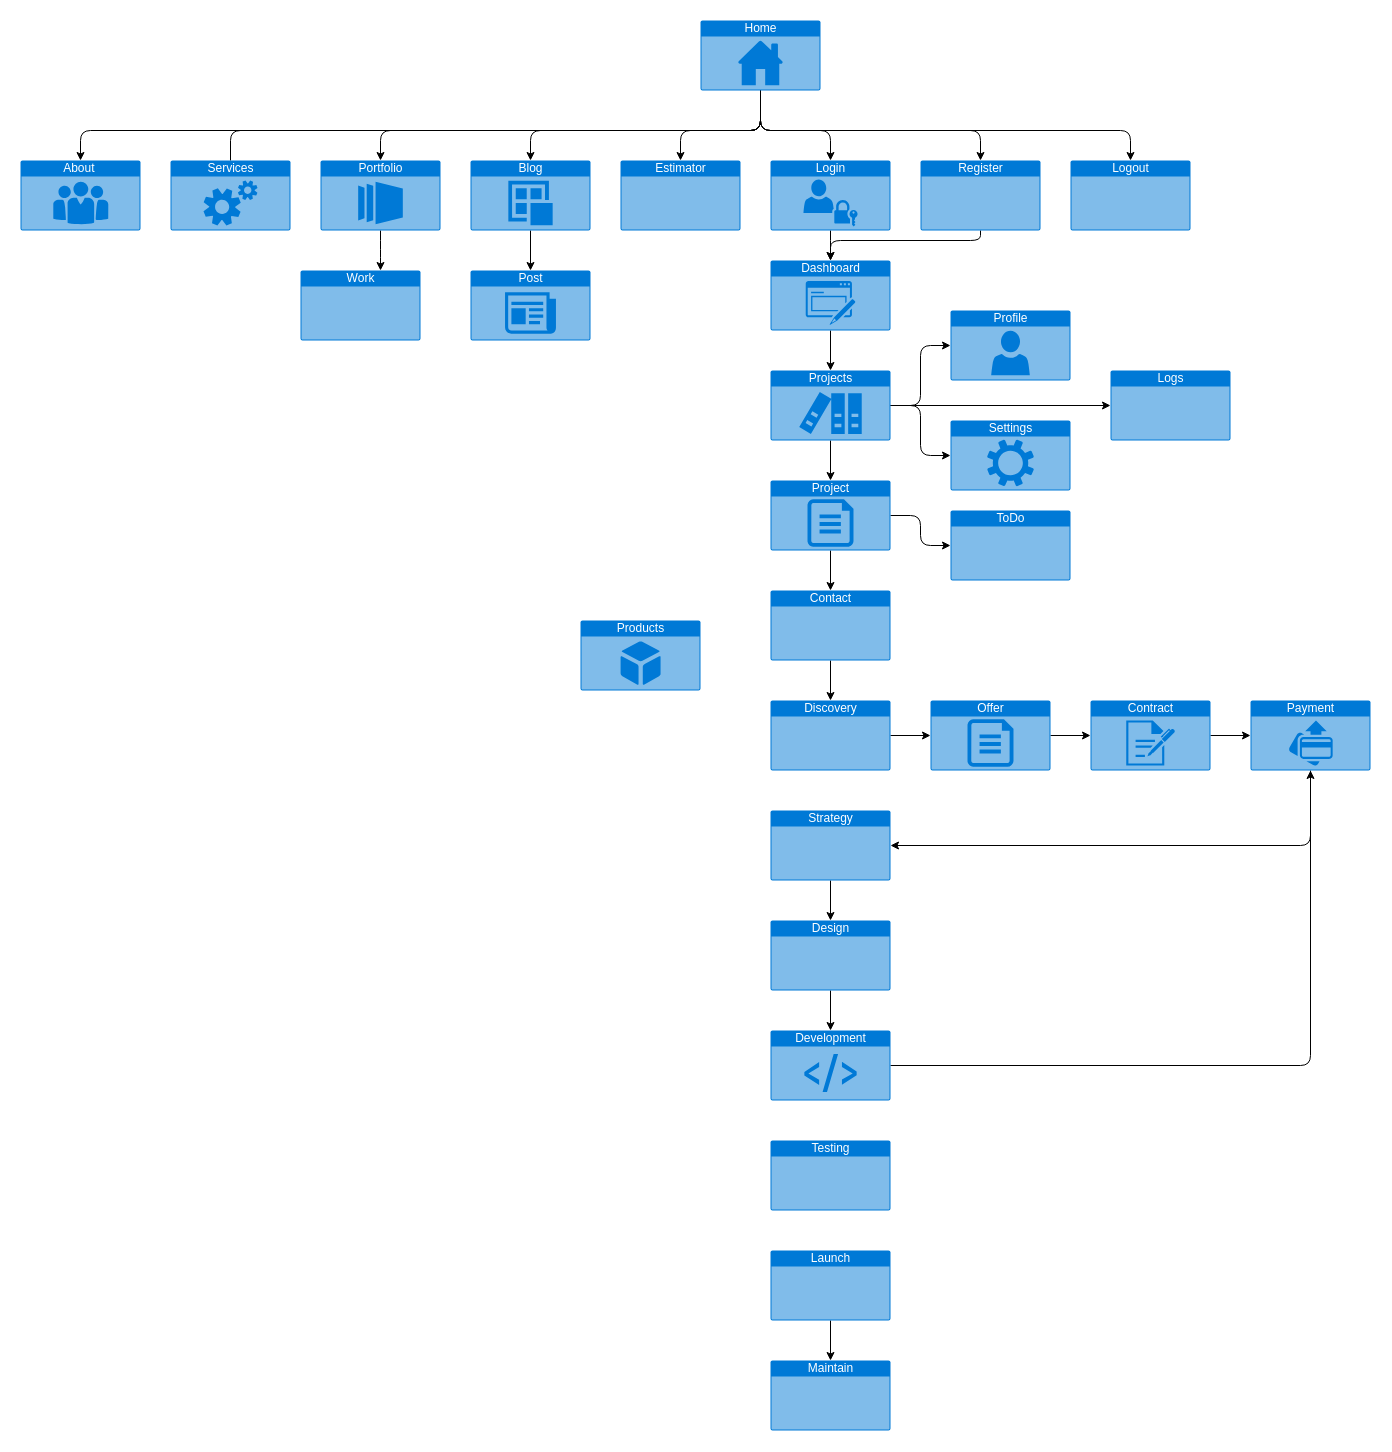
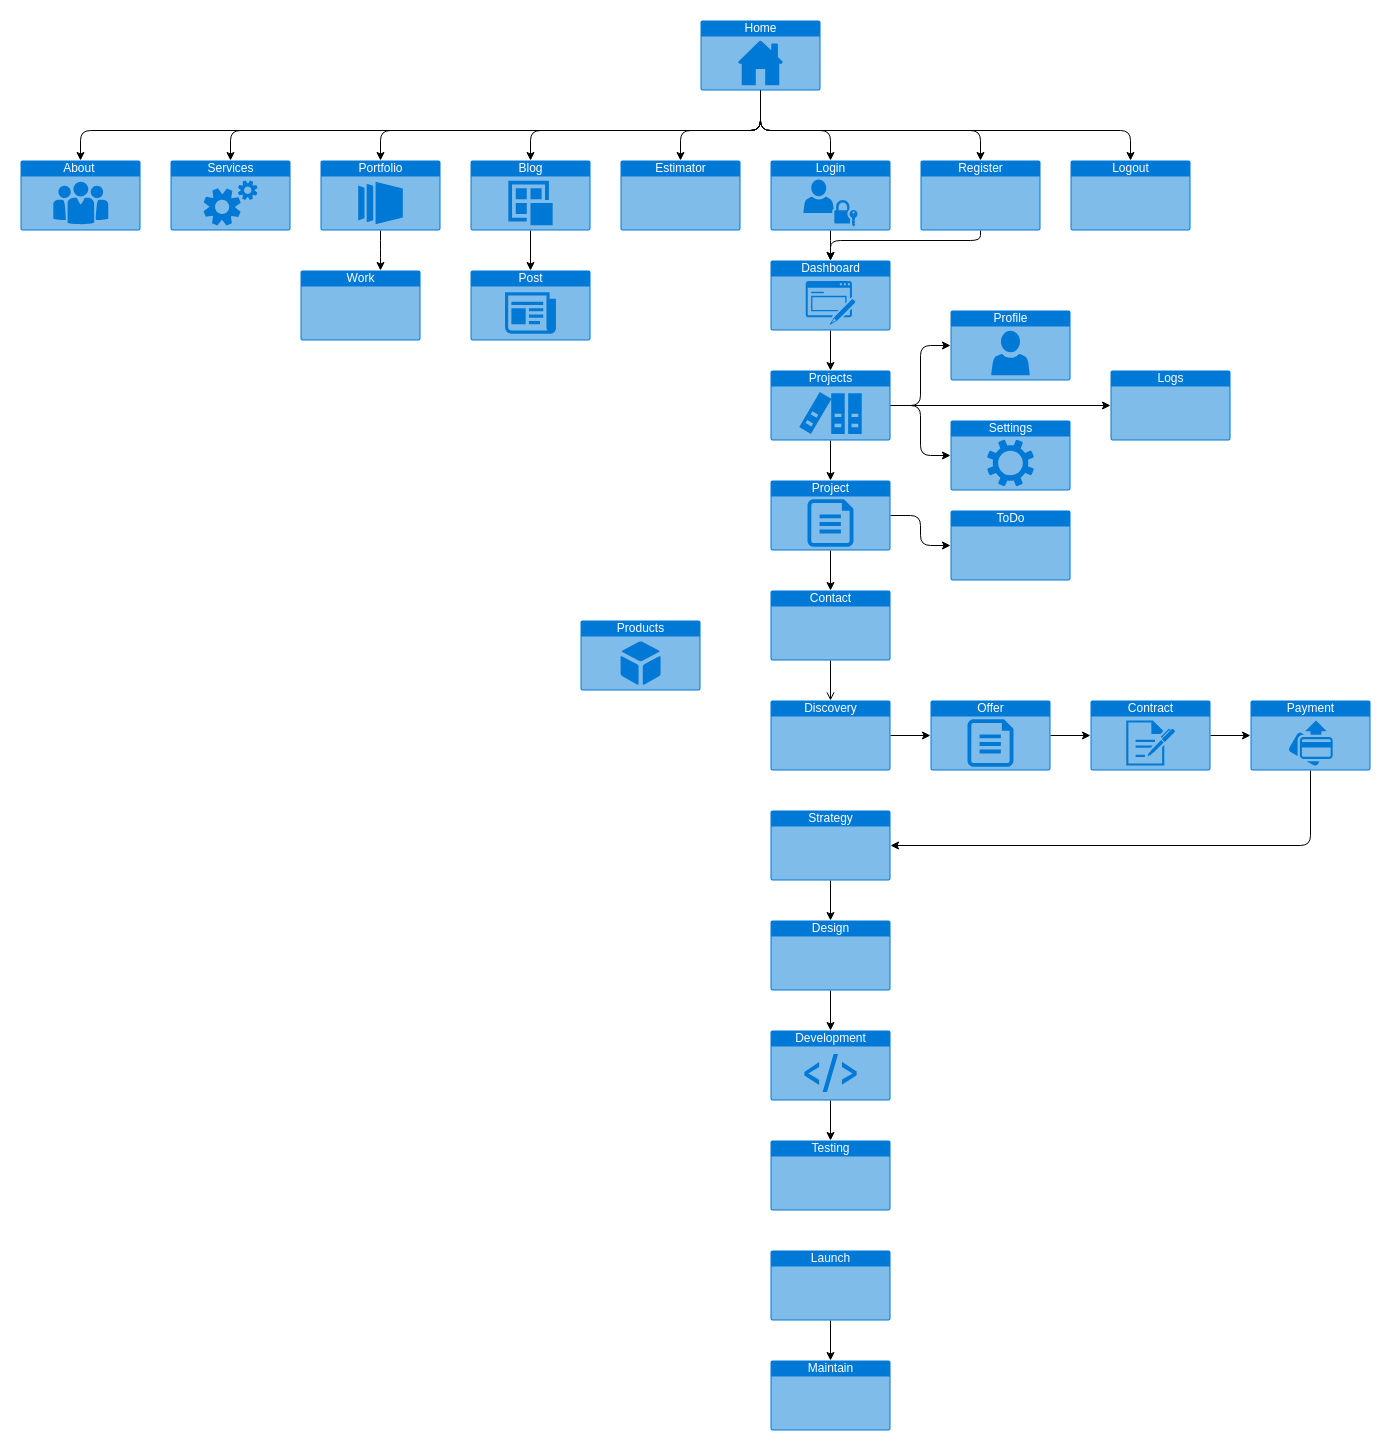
edge "Home" -- "Services": arrowhead none -> classic
edge "Contact" -> "Discovery": arrowhead classic -> open
edge "Development" -> "Payment": now "Development" -> "Testing"
